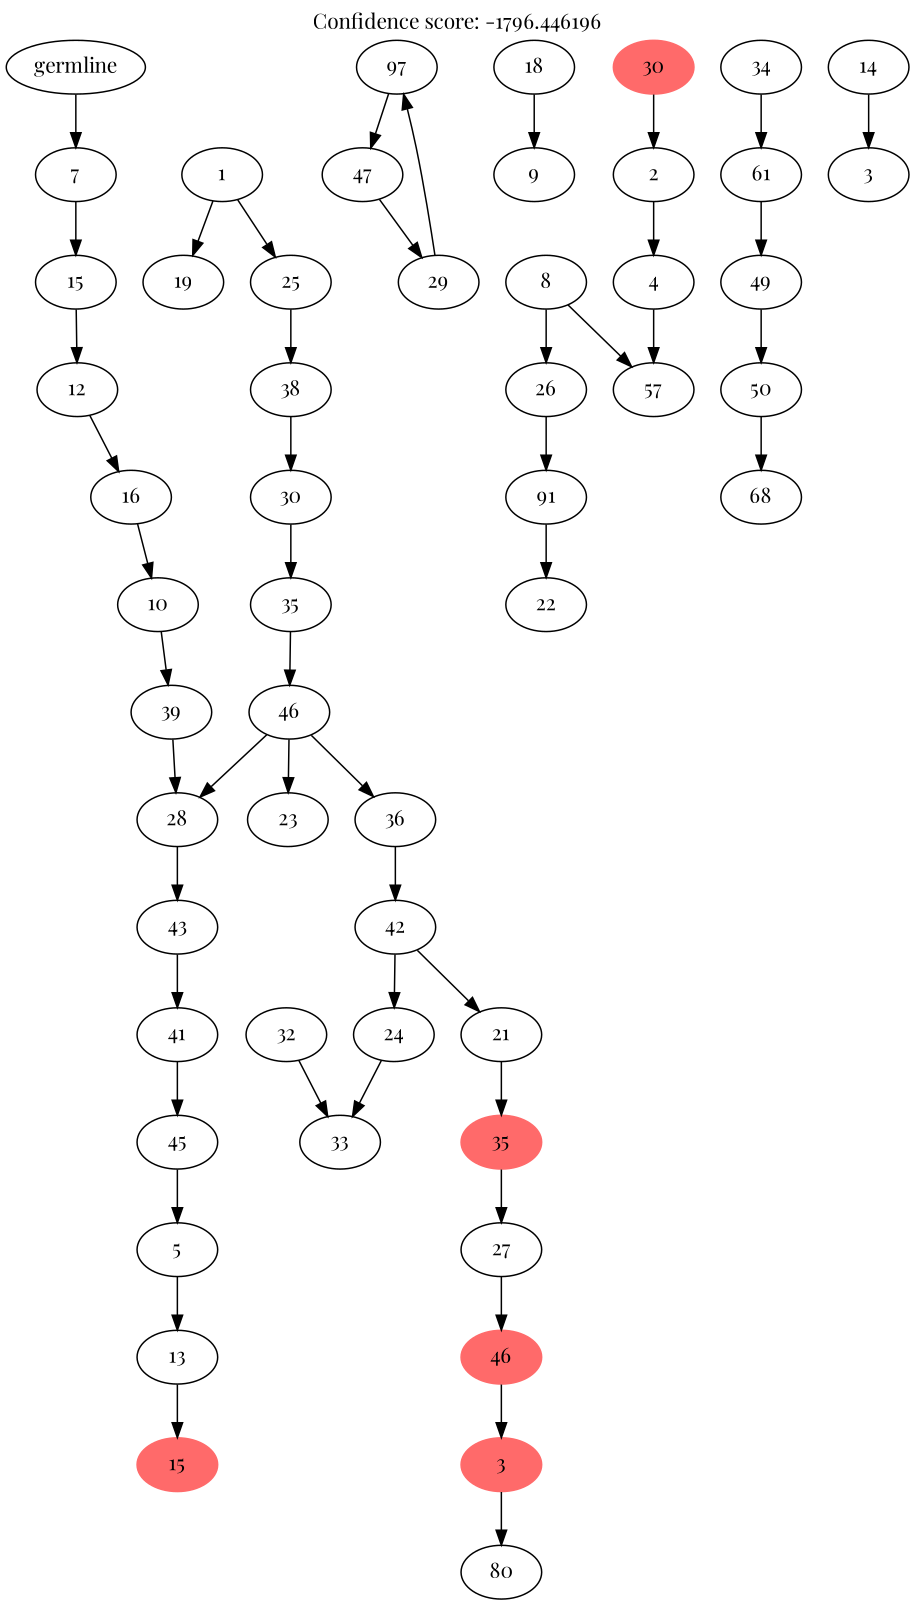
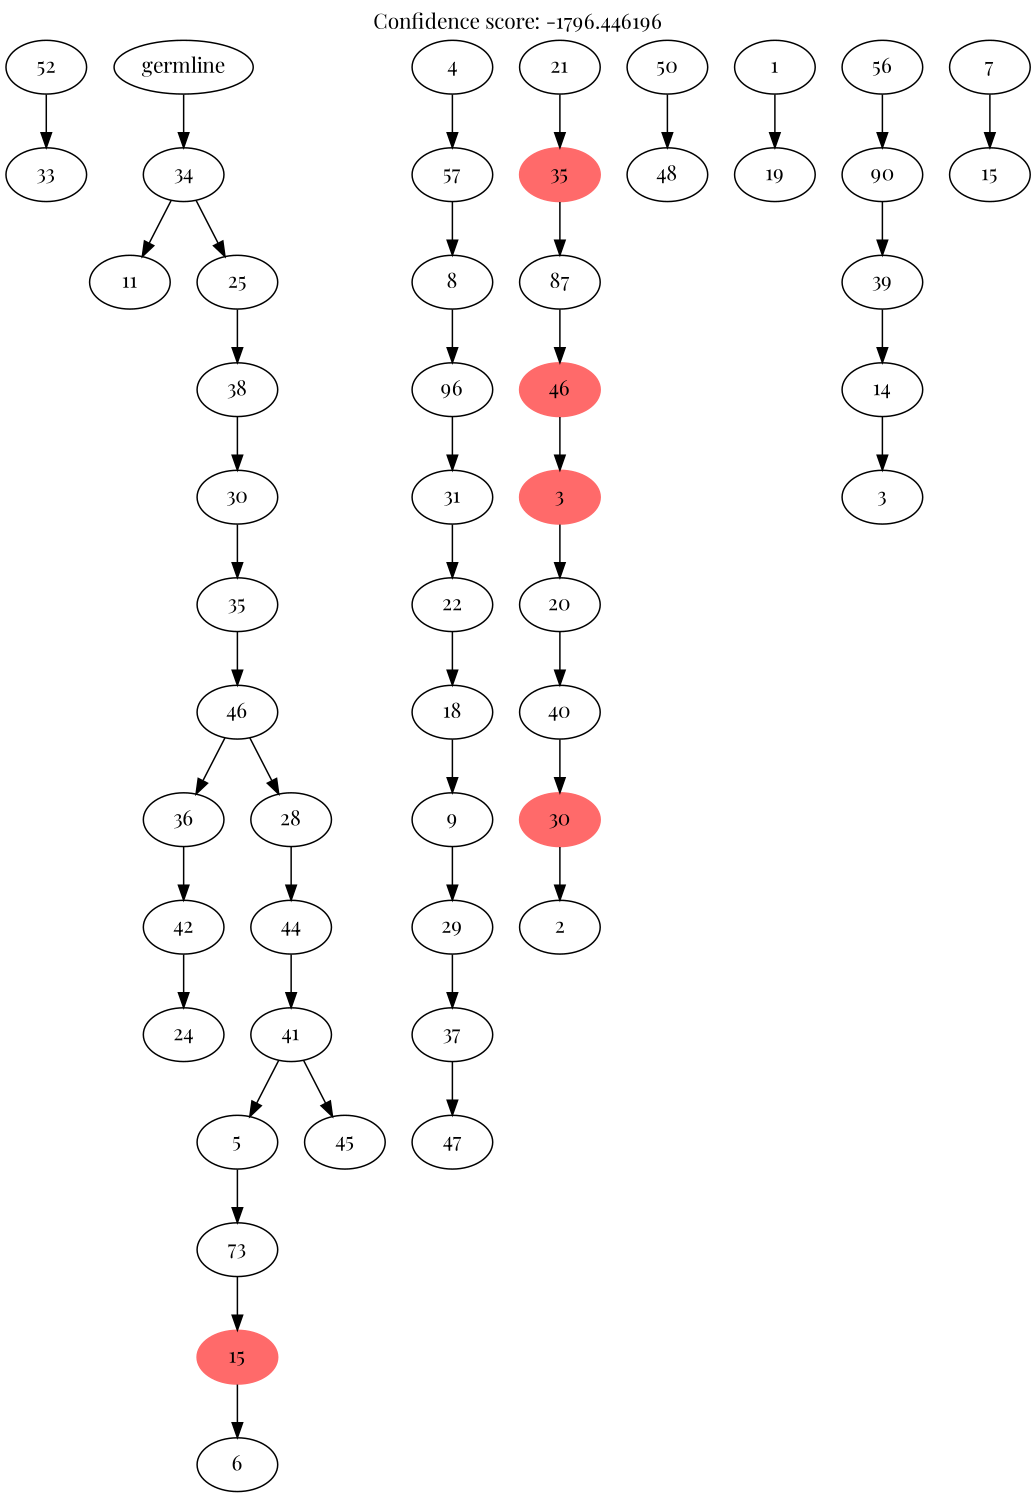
node "97": label "97" -> "37"
edge "germline" -> "7": now "germline" -> "34"
node "61": label "61" -> "11"
edge "2" -> "4": removed
edge "1" -> "25": now "34" -> "25"
edge "47" -> "29": now "9" -> "29"
node "49": removed
edge "8" -> "57": reversed
node "12": removed
node "26": label "26" -> "96"
node "16": label "16" -> "56"
node "91": label "91" -> "31"
node "68": label "68" -> "48"
node "10": label "10" -> "90"
edge "22" -> "18": added
node "40": added
edge "39" -> "28": now "39" -> "14"
node "23": removed
node "43": label "43" -> "44"
edge "42" -> "21": removed
node "32": label "32" -> "52"
edge "24" -> "33": removed
edge "45" -> "5": now "41" -> "5"
node "27": label "27" -> "87"
node "13": label "13" -> "73"
node "6": added
node "80": label "80" -> "20"
